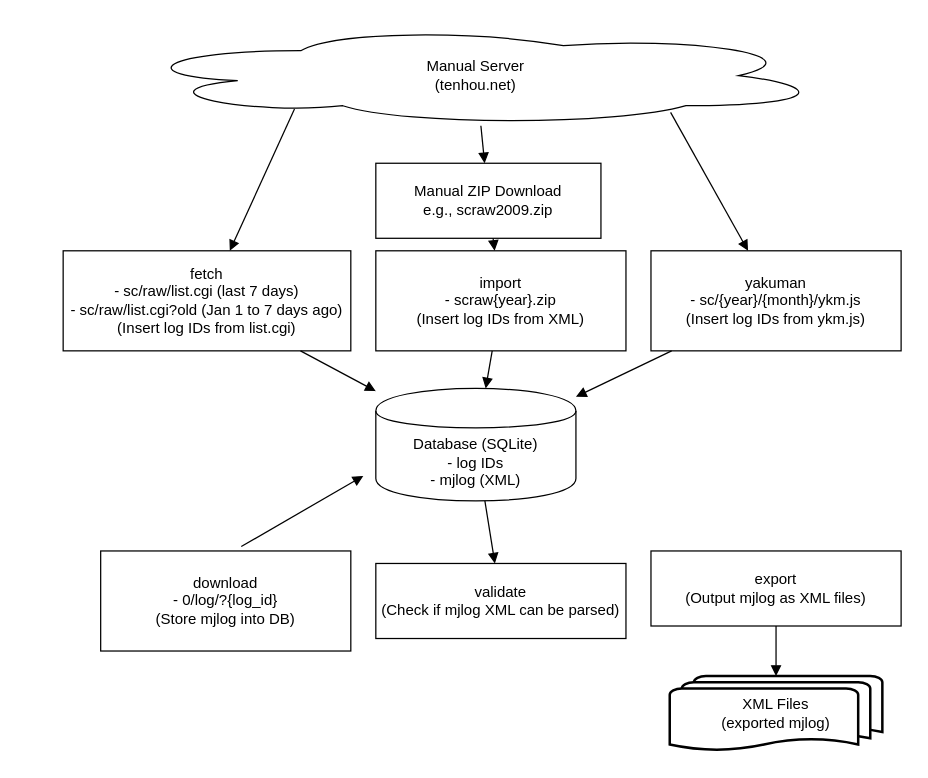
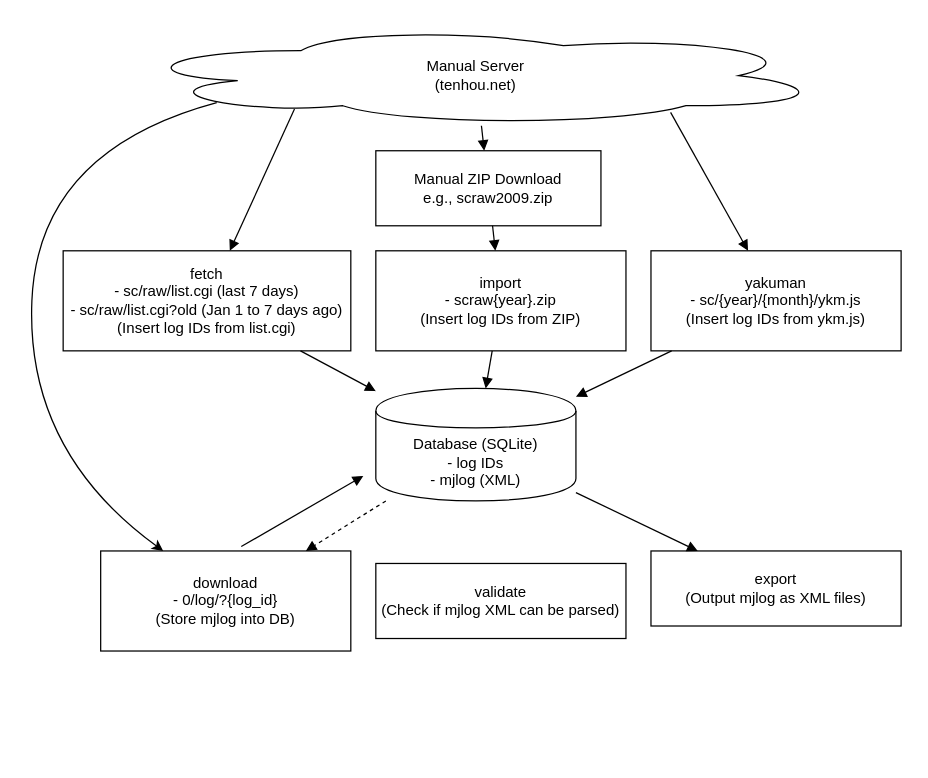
node "Manual ZIP Download e.g., scraw2009.zip": moved (488, 201) -> (488, 188)
edge "Manual Server (tenhou.net)" -> "download - 0/log/?{log_id} (Store mjlog into DB)": added
node "import - scraw{year}.zip (Insert log IDs from XML)": label "import - scraw{year}.zip (Insert log IDs from XML)" -> "import - scraw{year}.zip (Insert log IDs from ZIP)"
edge "Database (SQLite) - log IDs - mjlog (XML)" -> "export (Output mjlog as XML files)": added
edge "Database (SQLite) - log IDs - mjlog (XML)" -> "download - 0/log/?{log_id} (Store mjlog into DB)": added
edge "Database (SQLite) - log IDs - mjlog (XML)" -> "validate (Check if mjlog XML can be parsed)": removed
edge "export (Output mjlog as XML files)" -> "XML Files (exported mjlog)": removed
node "XML Files (exported mjlog)": removed
